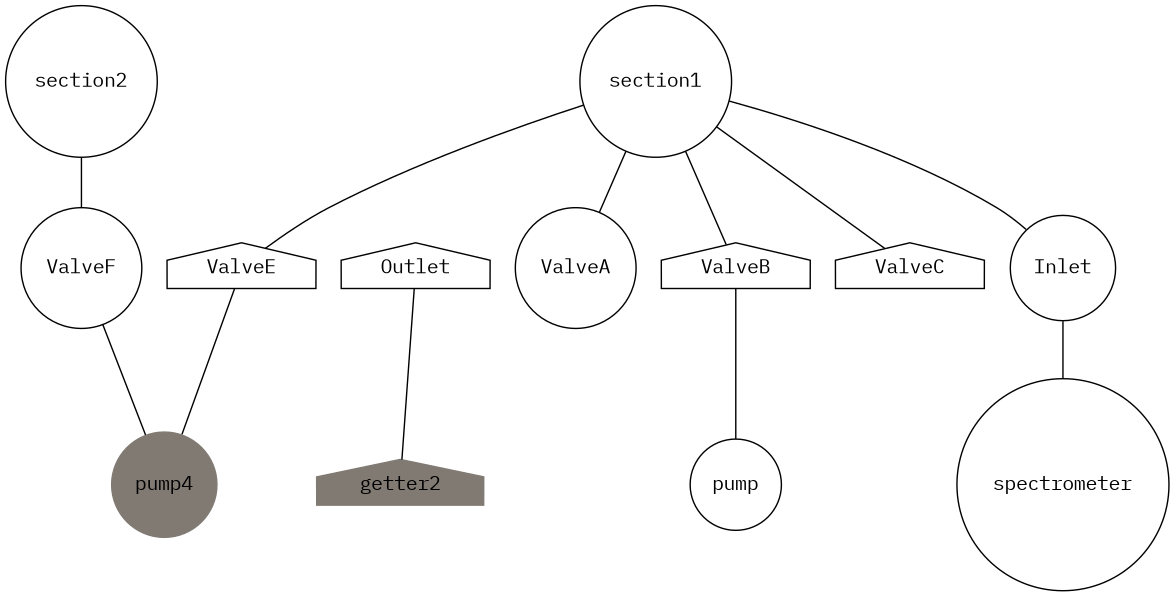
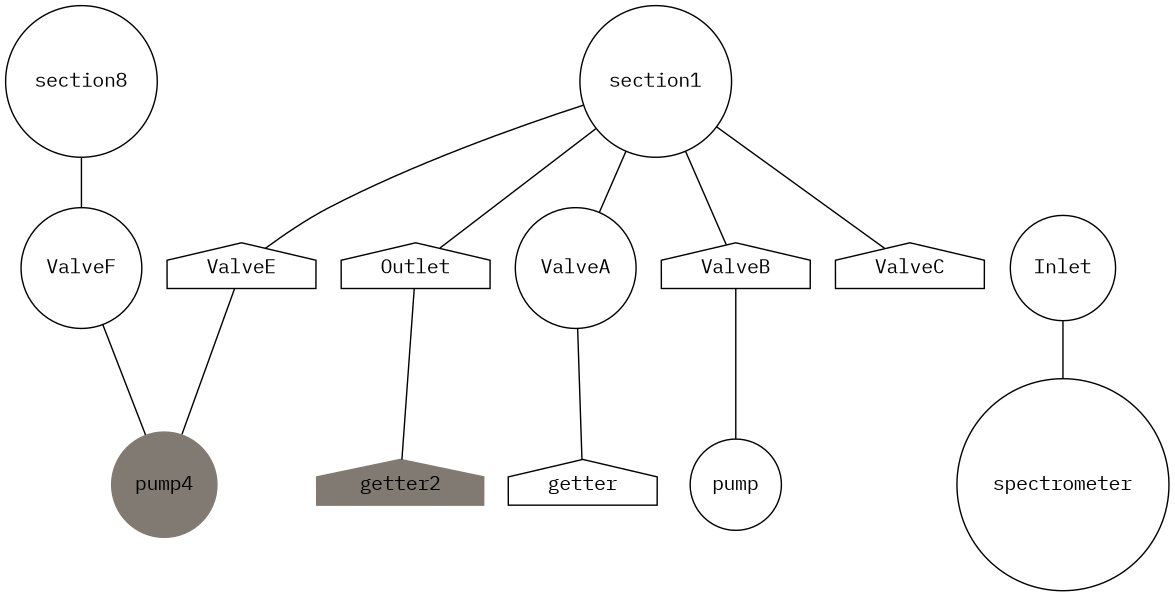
node "section2": label "section2" -> "section8"
edge "section1" -- "Inlet": now "section1" -- "Outlet"
node "getter": added
